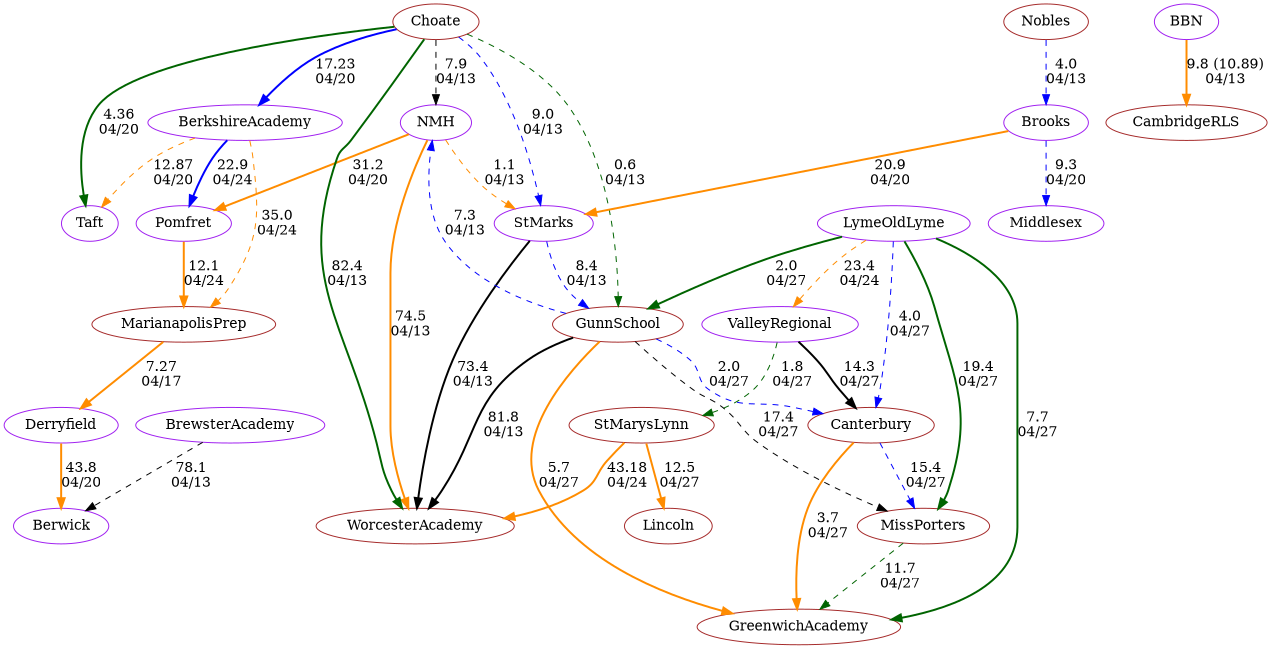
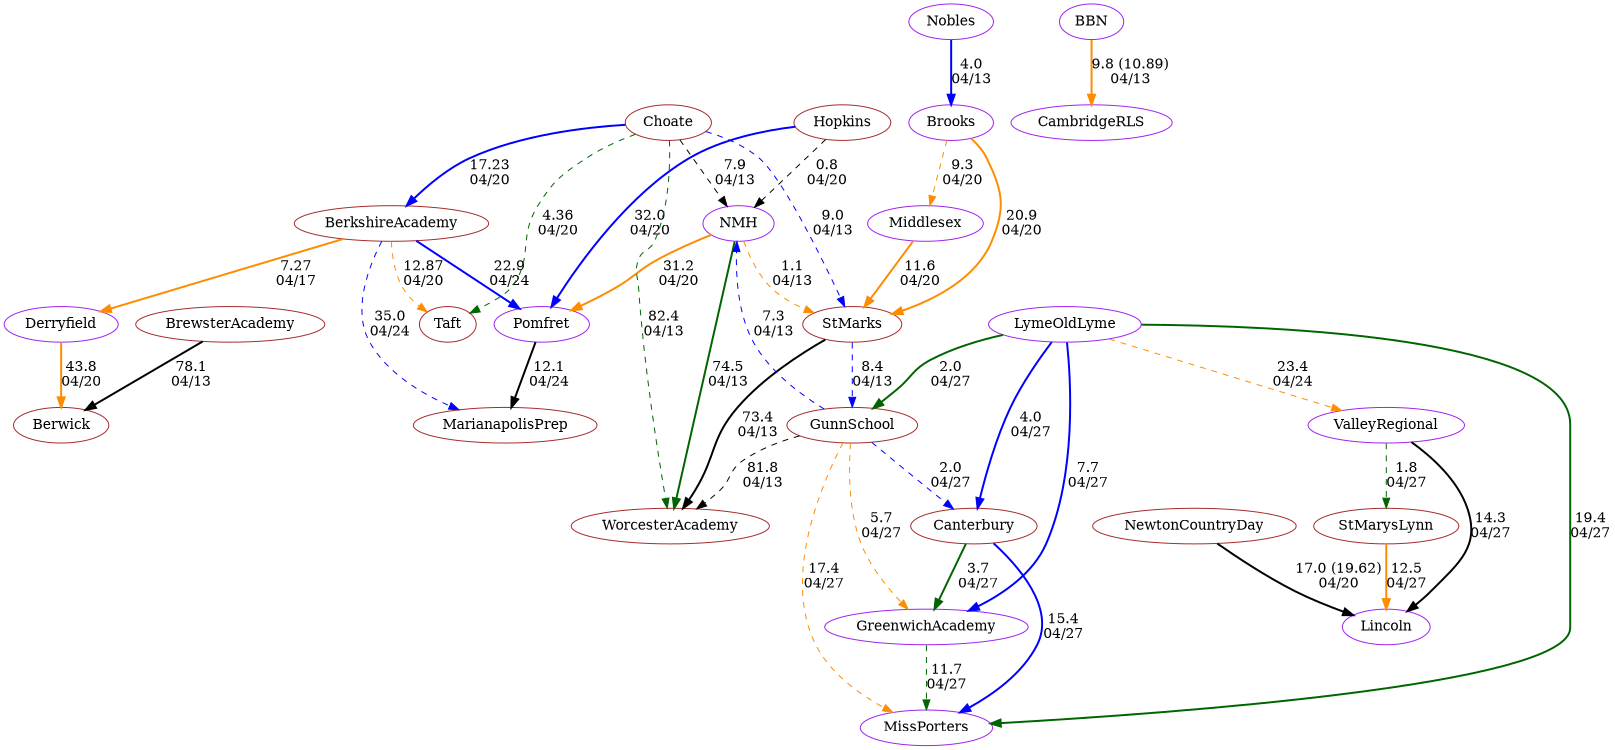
node "Nobles": color brown -> purple
edge "Choate" -> "Taft": style bold -> dashed
edge "Nobles" -> "Brooks": style dashed -> bold
node "BerkshireAcademy": color purple -> brown
node "Hopkins": added
node "CambridgeRLS": color brown -> purple
edge "Choate" -> "GunnSchool": removed, label "0.6 04/13"
edge "Brooks" -> "Middlesex": color blue -> darkorange
node "Taft": color purple -> brown
node "StMarks": color purple -> brown
edge "BerkshireAcademy" -> "MarianapolisPrep": color darkorange -> blue
edge "Choate" -> "WorcesterAcademy": style bold -> dashed
edge "Pomfret" -> "MarianapolisPrep": color darkorange -> black
edge "Middlesex" -> "StMarks": added, label "11.6 04/20"
edge "NMH" -> "WorcesterAcademy": color darkorange -> darkgreen
edge "LymeOldLyme" -> "Canterbury": style dashed -> bold
edge "ValleyRegional" -> "Canterbury": now "ValleyRegional" -> "Lincoln"
edge "MarianapolisPrep" -> "Derryfield": now "BerkshireAcademy" -> "Derryfield"
edge "GunnSchool" -> "WorcesterAcademy": style bold -> dashed
node "BrewsterAcademy": color purple -> brown
edge "GunnSchool" -> "MissPorters": color black -> darkorange
edge "LymeOldLyme" -> "GreenwichAcademy": color darkgreen -> blue
edge "Canterbury" -> "MissPorters": style dashed -> bold
edge "BrewsterAcademy" -> "Berwick": style dashed -> bold
edge "StMarysLynn" -> "WorcesterAcademy": removed, label "43.18 04/24"
edge "GunnSchool" -> "GreenwichAcademy": style bold -> dashed
edge "Canterbury" -> "GreenwichAcademy": color darkorange -> darkgreen
node "Berwick": color purple -> brown
node "Lincoln": color brown -> purple
node "MissPorters": color brown -> purple
node "NewtonCountryDay": added
edge "MissPorters" -> "GreenwichAcademy": reversed
node "GreenwichAcademy": color brown -> purple
